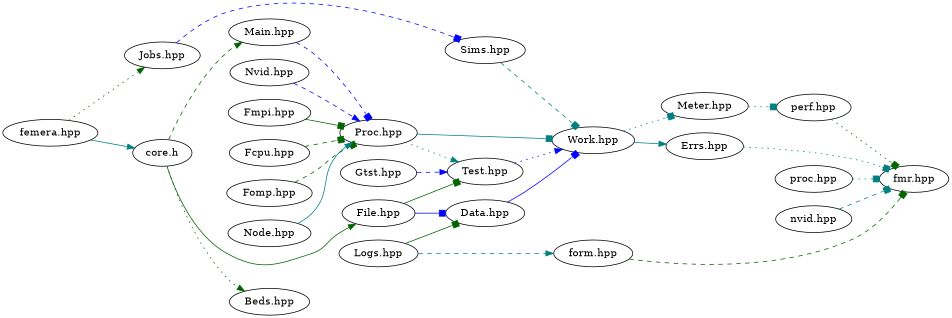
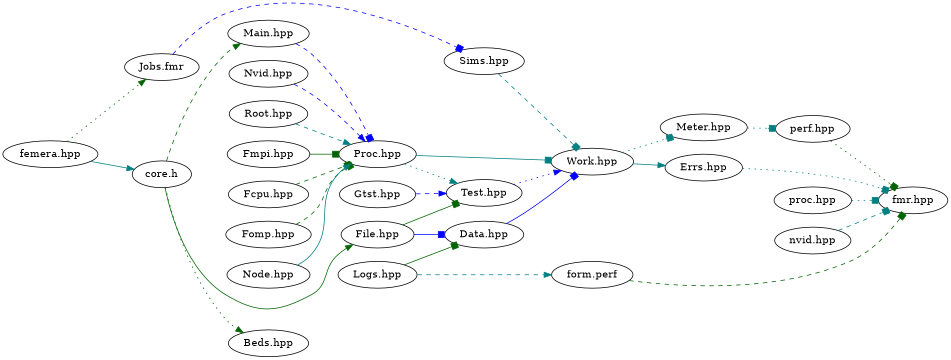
node "Jobs.hpp": label "Jobs.hpp" -> "Jobs.fmr"
node "Root.hpp": added
node "form.hpp": label "form.hpp" -> "form.perf"
